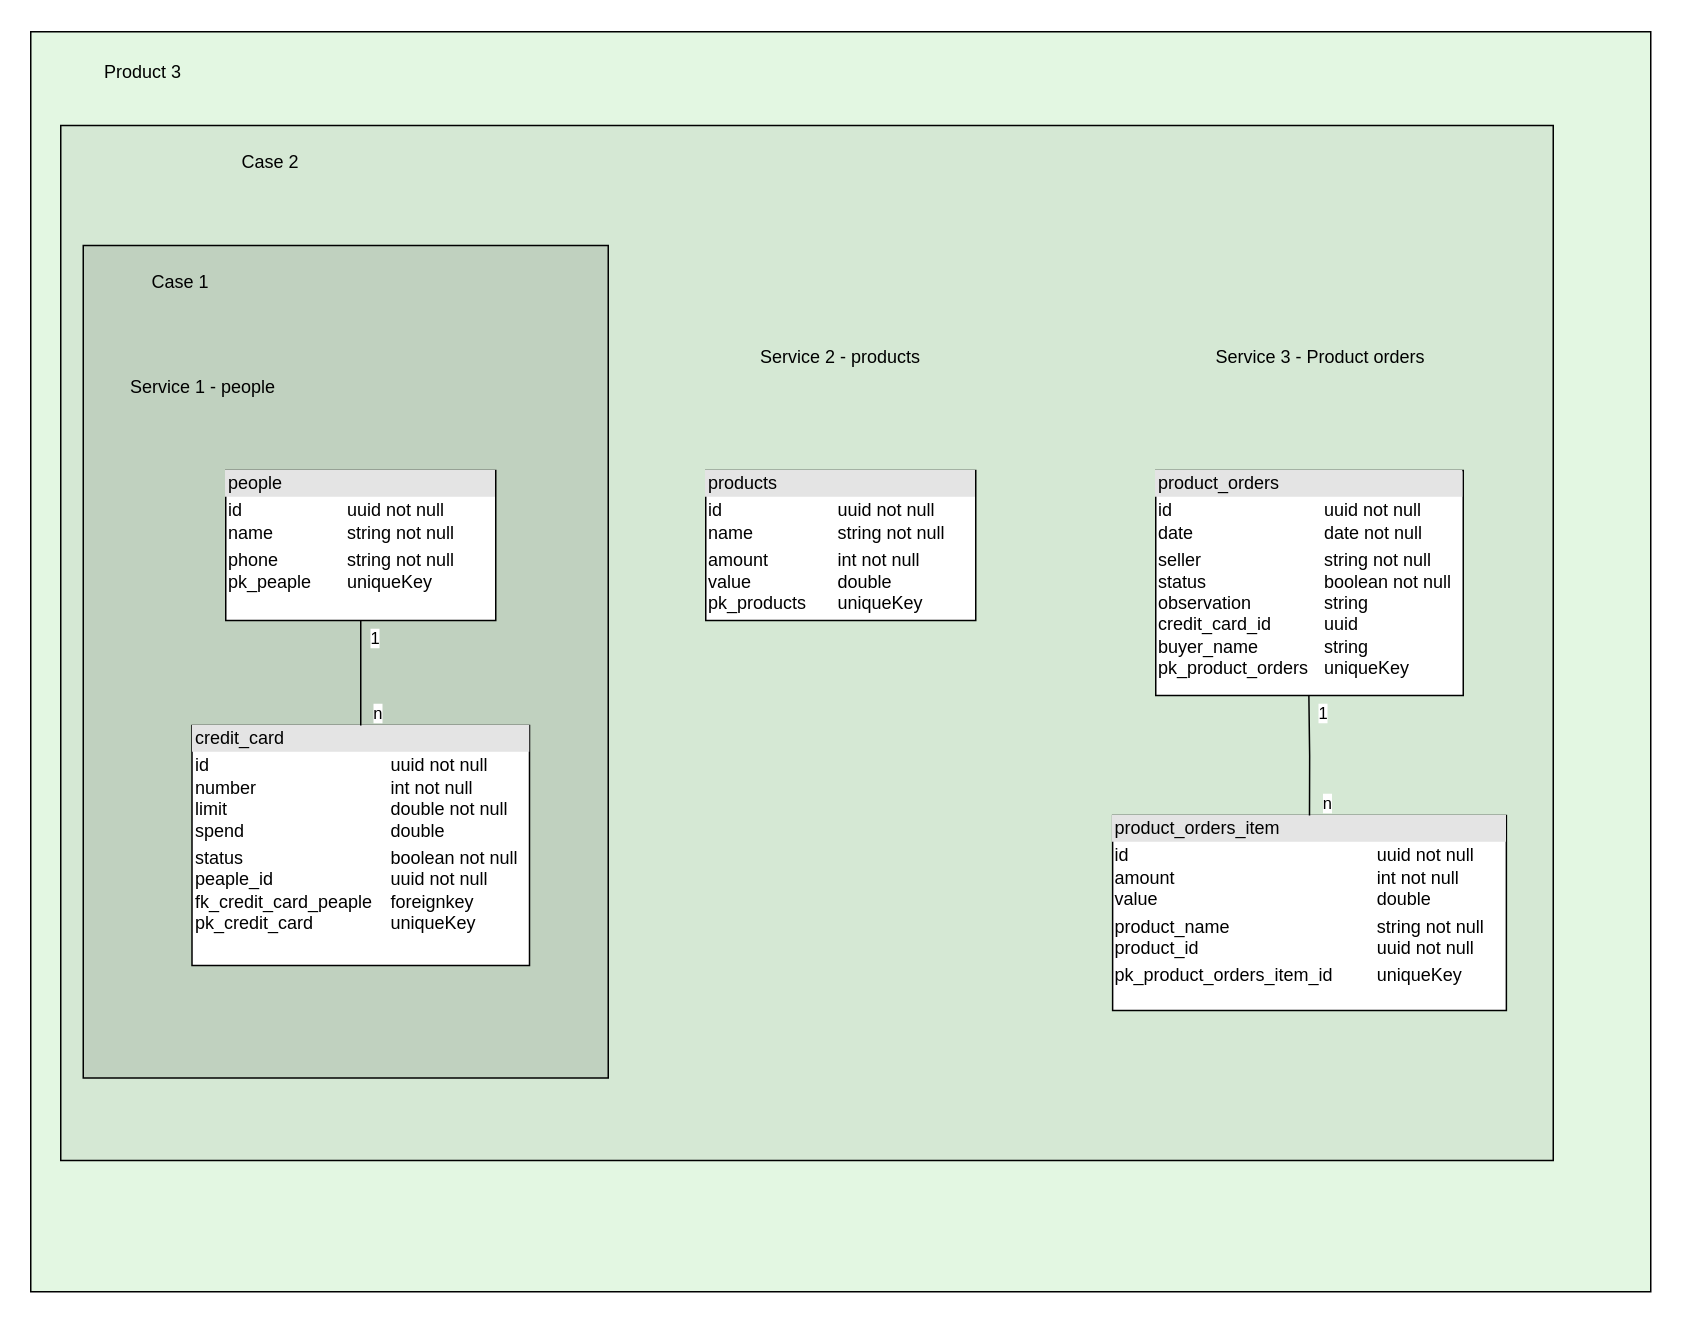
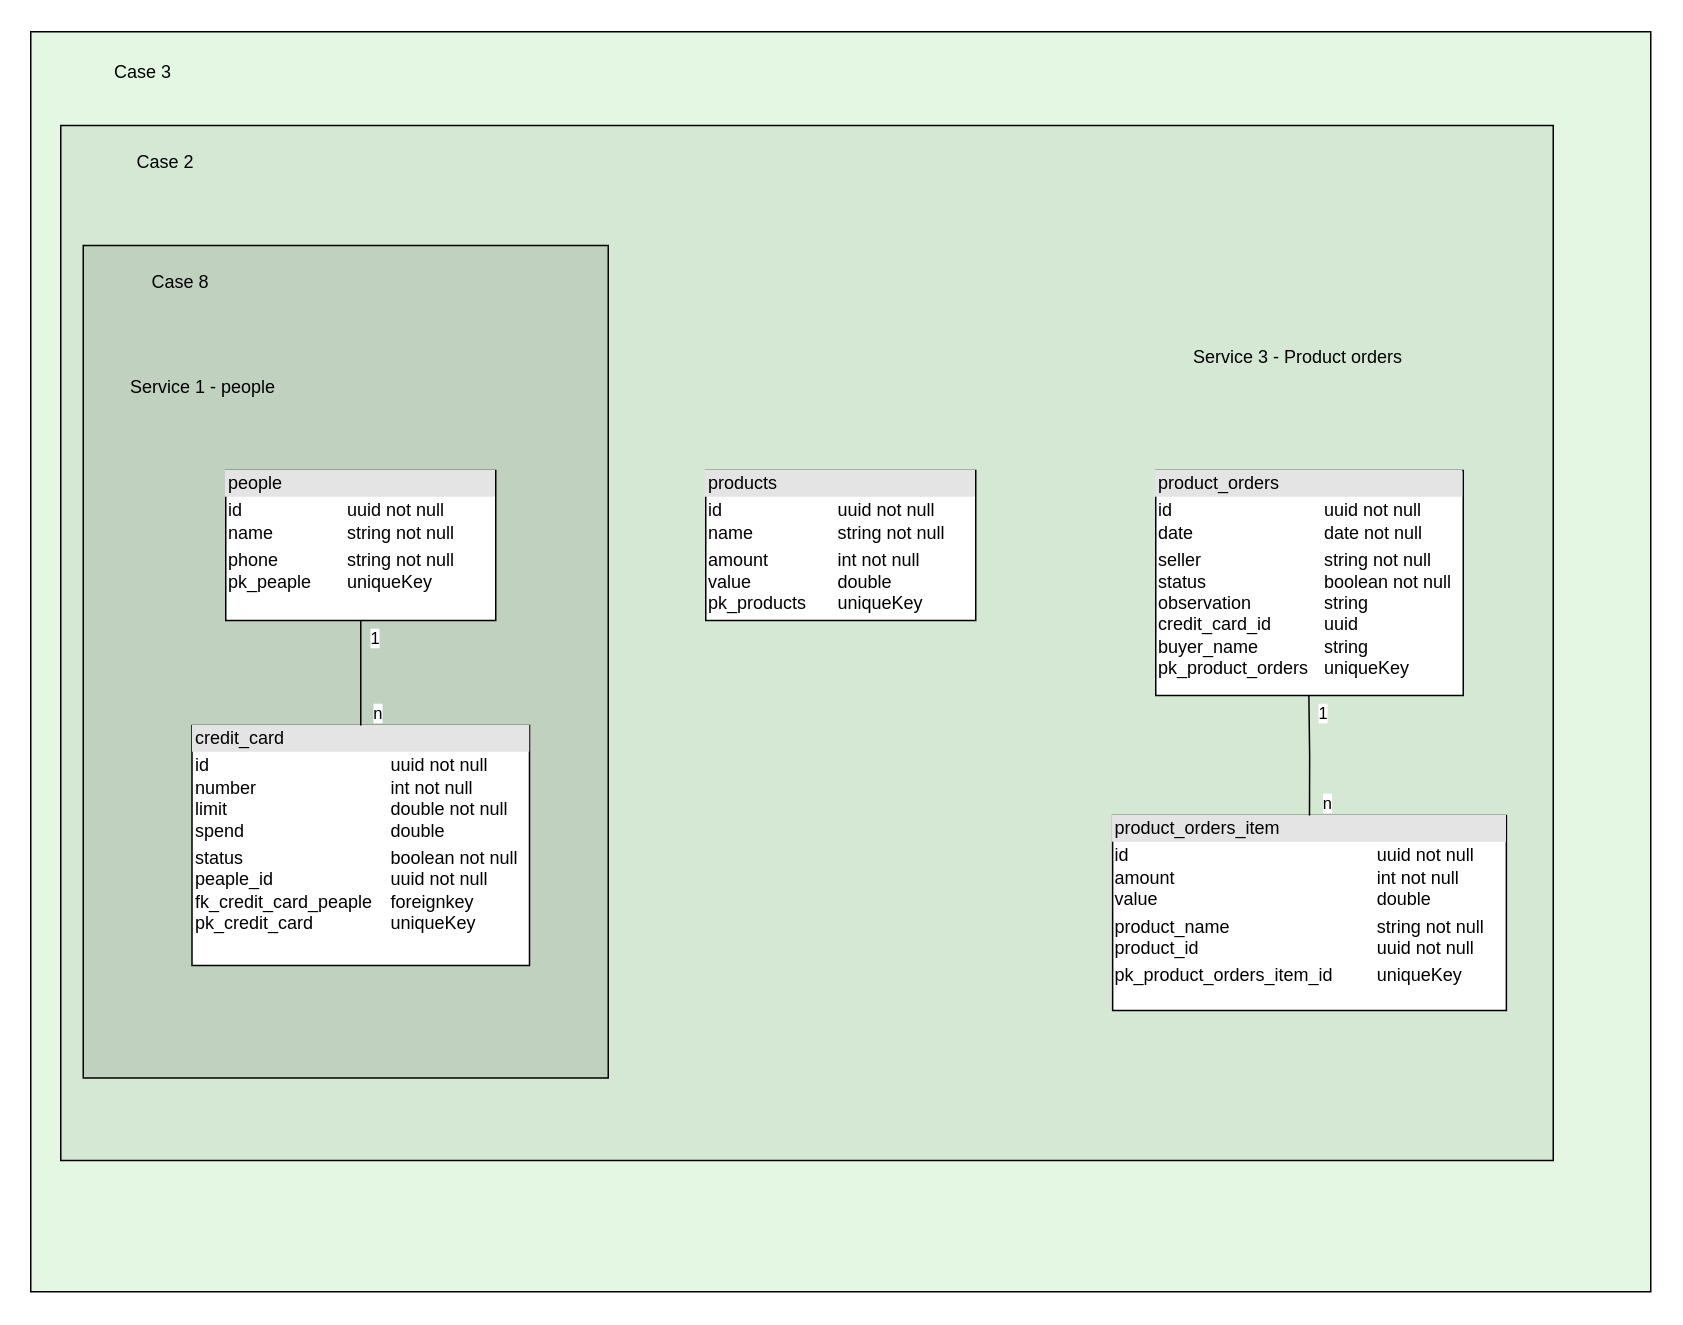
node "Product 3": label "Product 3" -> "Case 3"
node "Case 2": moved (271, 163) -> (166, 163)
node "Case 1": label "Case 1" -> "Case 8"
node "Service 2 - products": removed
node "Service 3 - Product orders": moved (1321, 358) -> (1298, 358)
